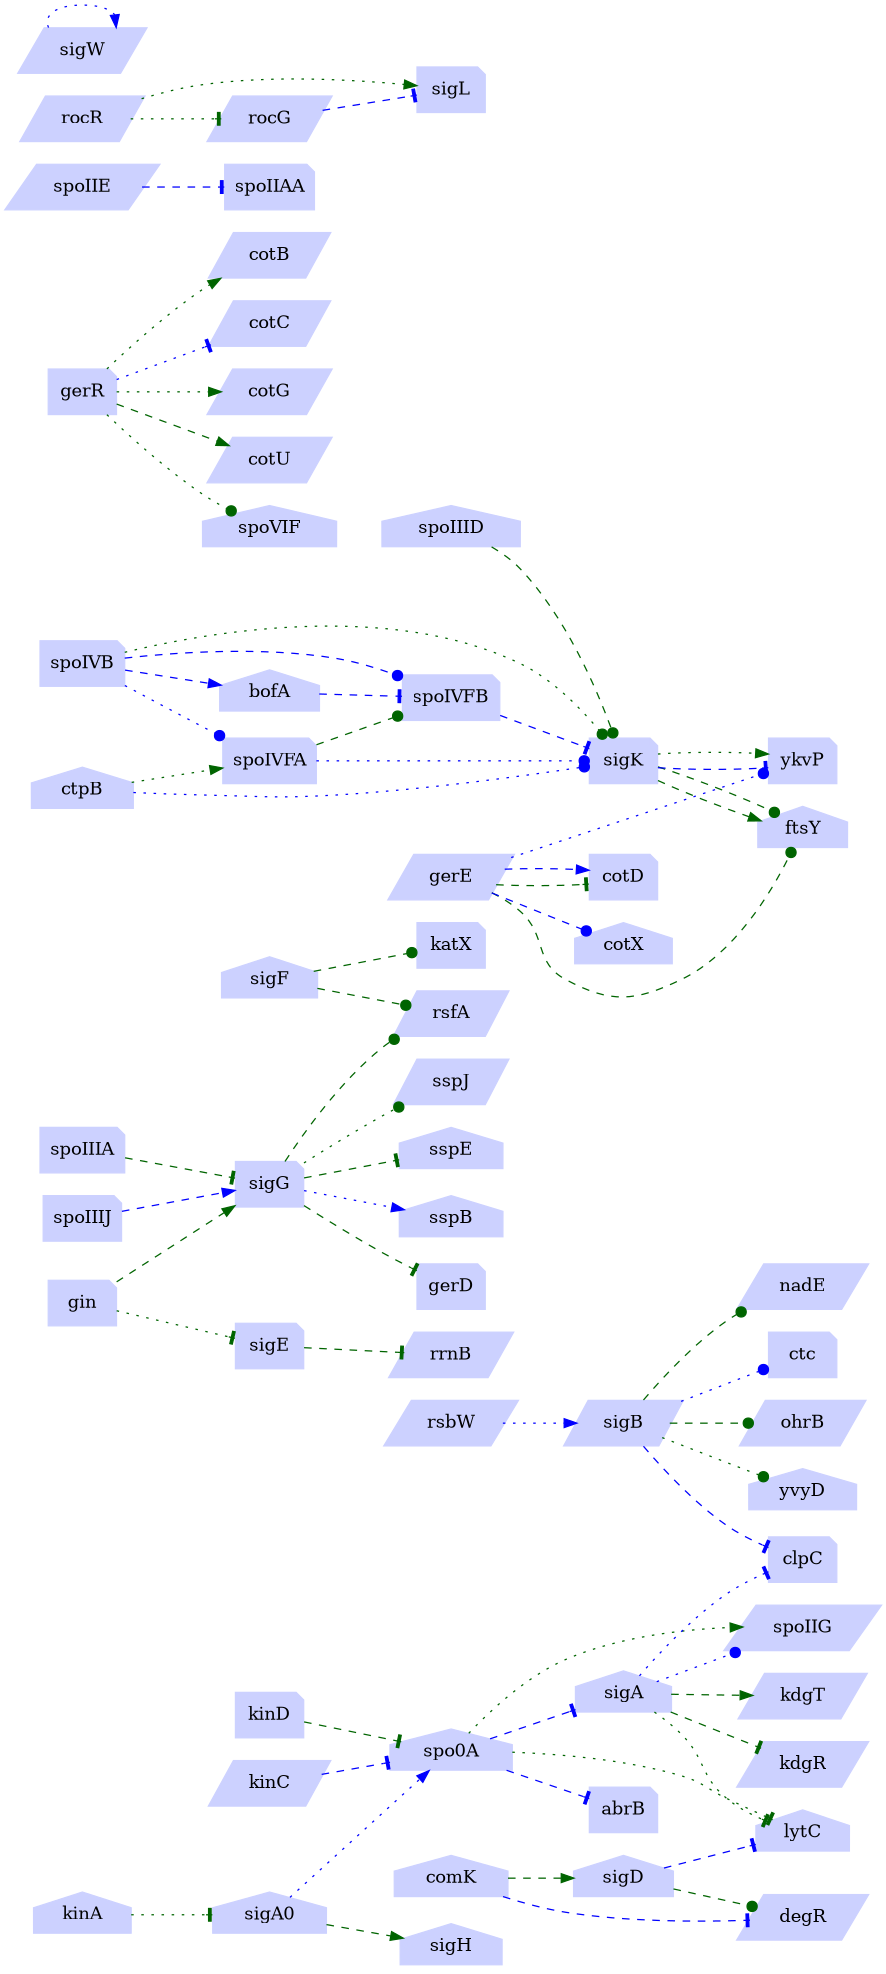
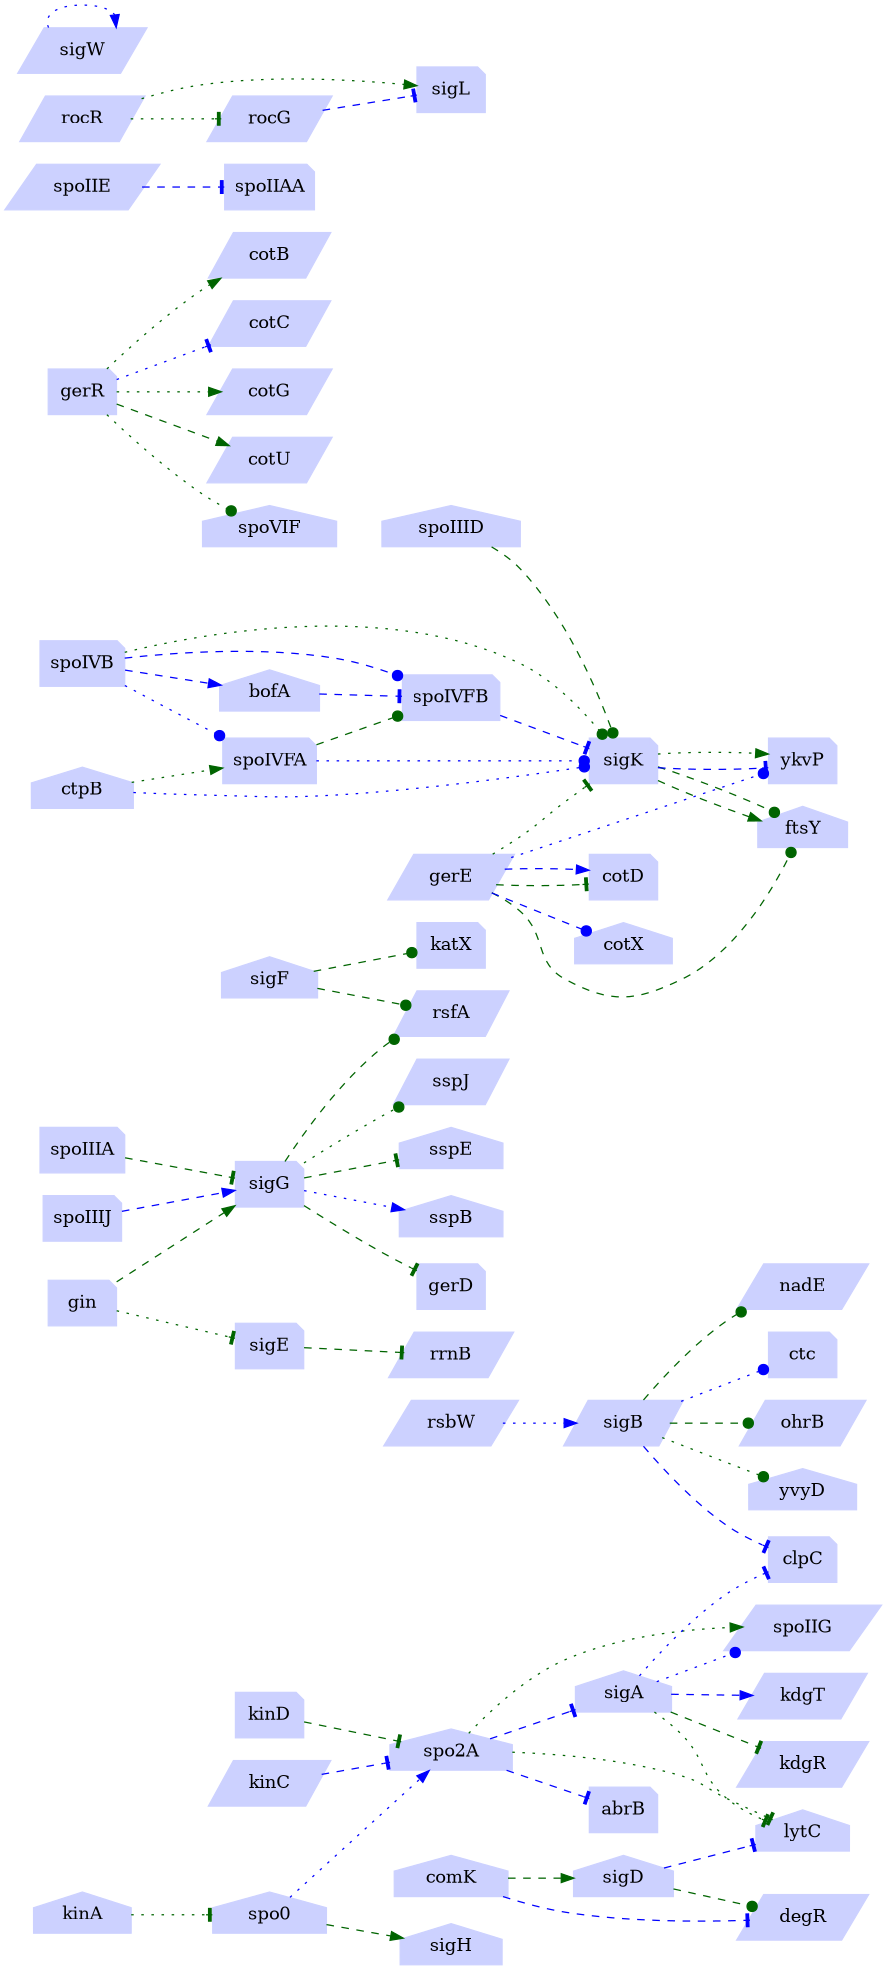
edge "gerE" -> "sigK": added
edge "sigA" -> "kdgT": color darkgreen -> blue
node "spo0A": label "spo0A" -> "spo2A"
node "sigA0": label "sigA0" -> "spo0"
